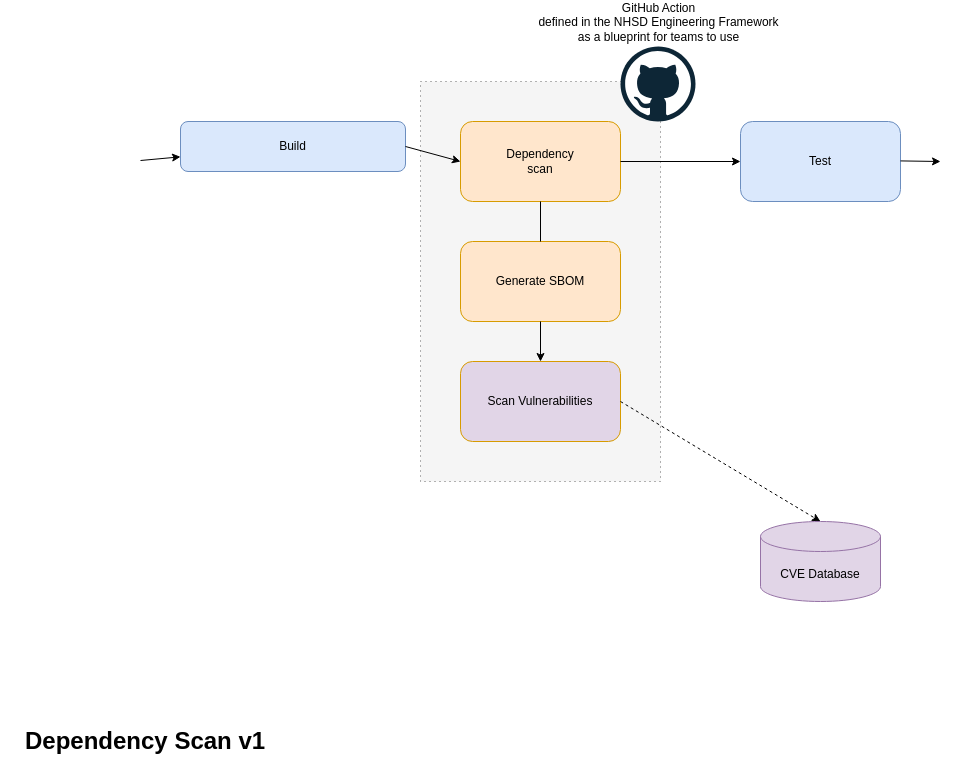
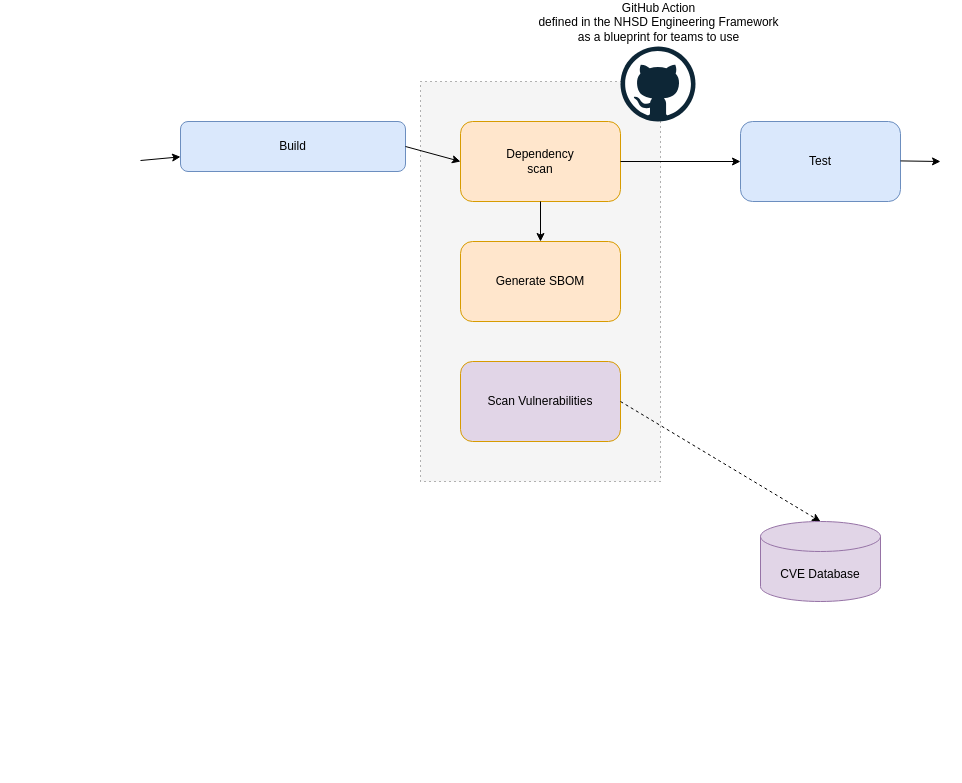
edge "Dependency scan" -- "Generate SBOM": arrowhead none -> classic
edge "Generate SBOM" -> "Scan Vulnerabilities": removed
node "Dependency Scan v1": removed
